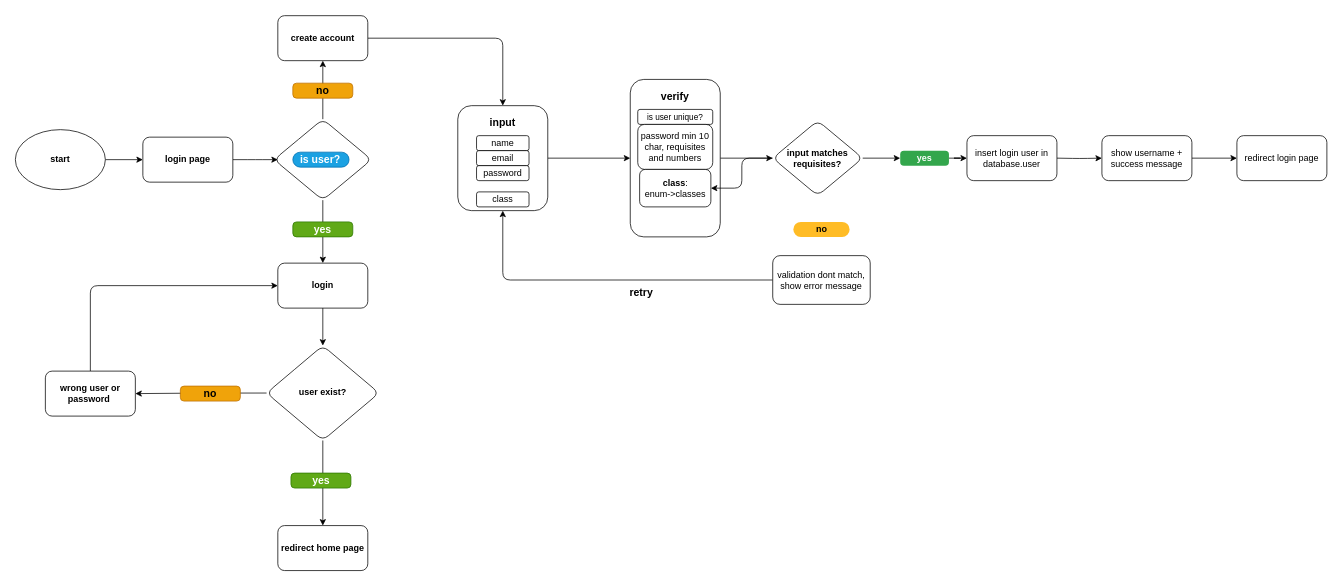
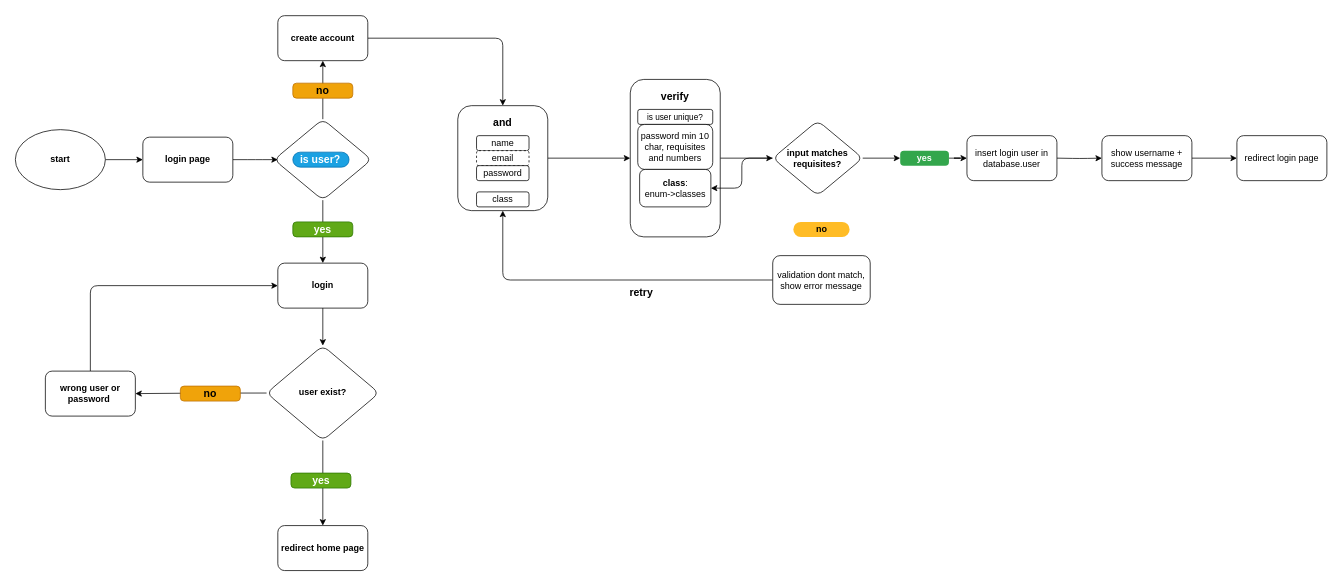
node "input": label "input" -> "and"
node "email": style solid -> dashed
